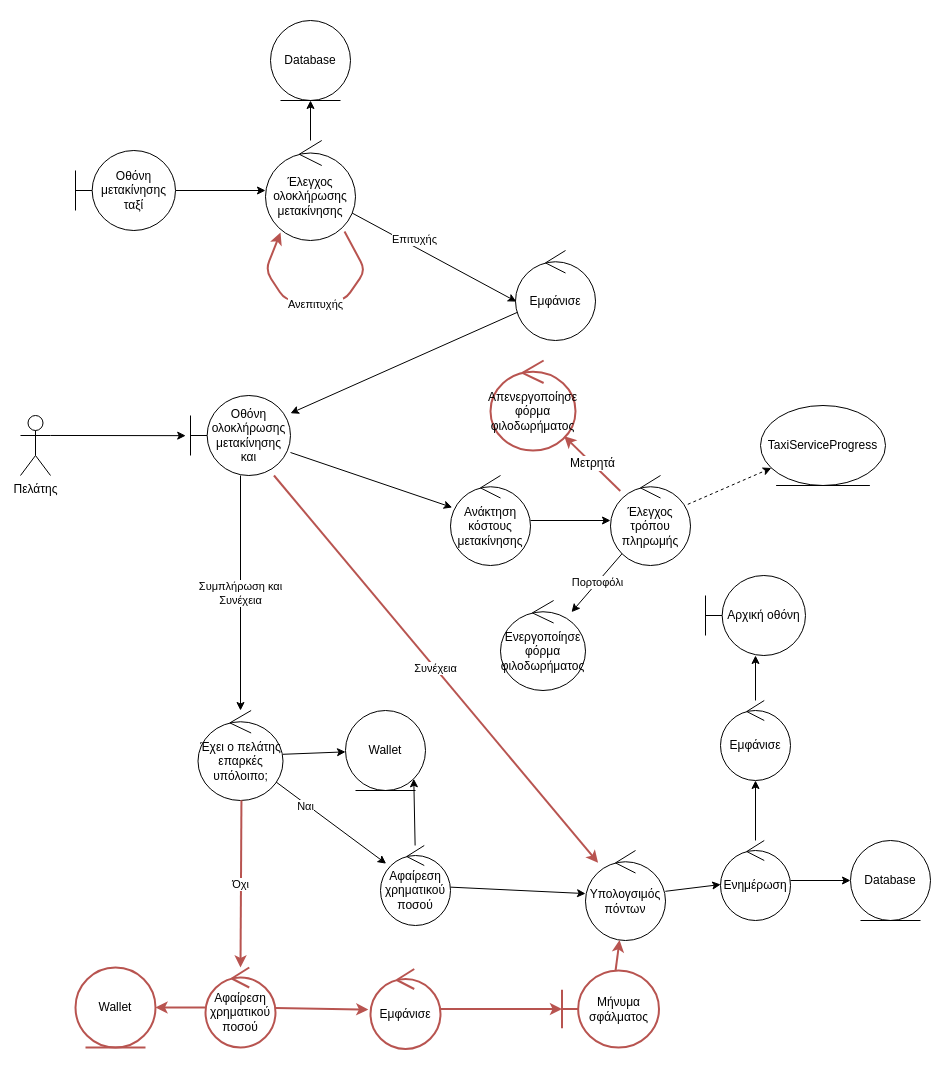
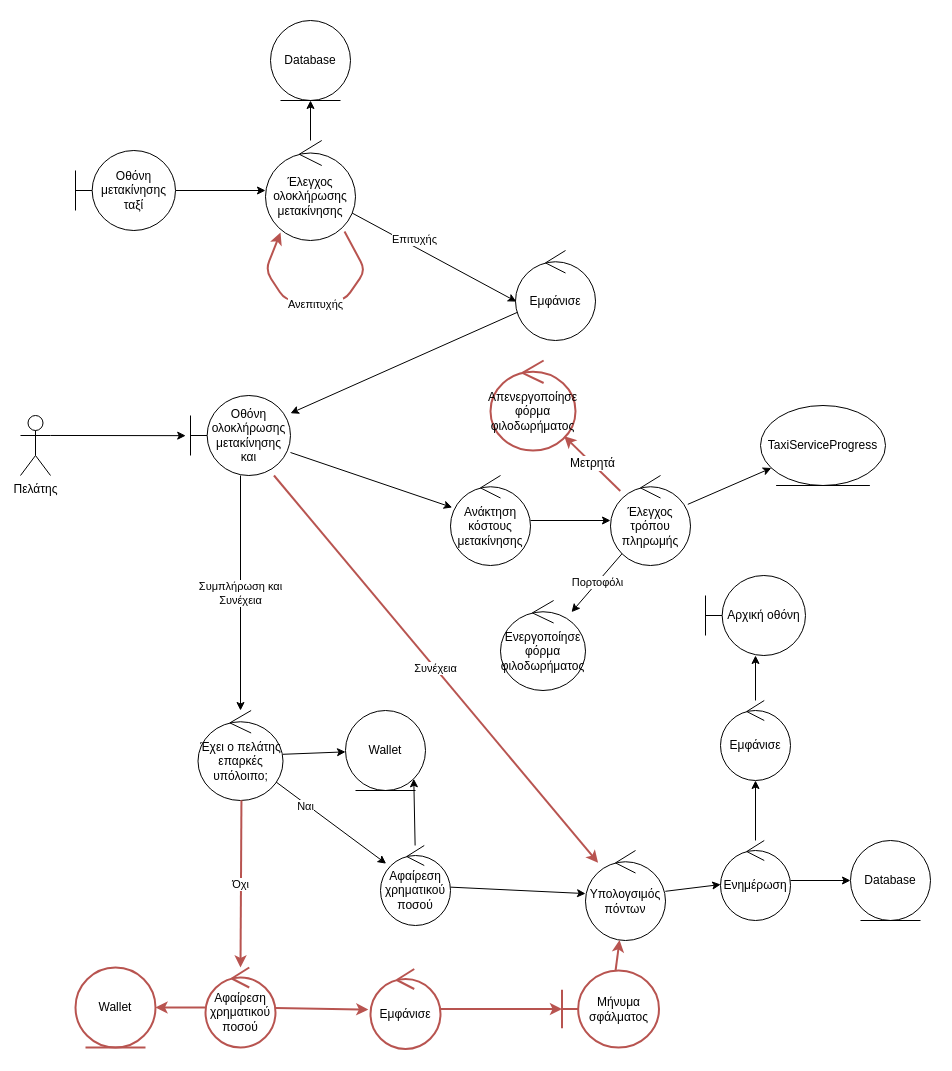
edge "Έλεγχος τρόπου πληρωμής" -> "TaxiServiceProgress": style dashed -> solid
